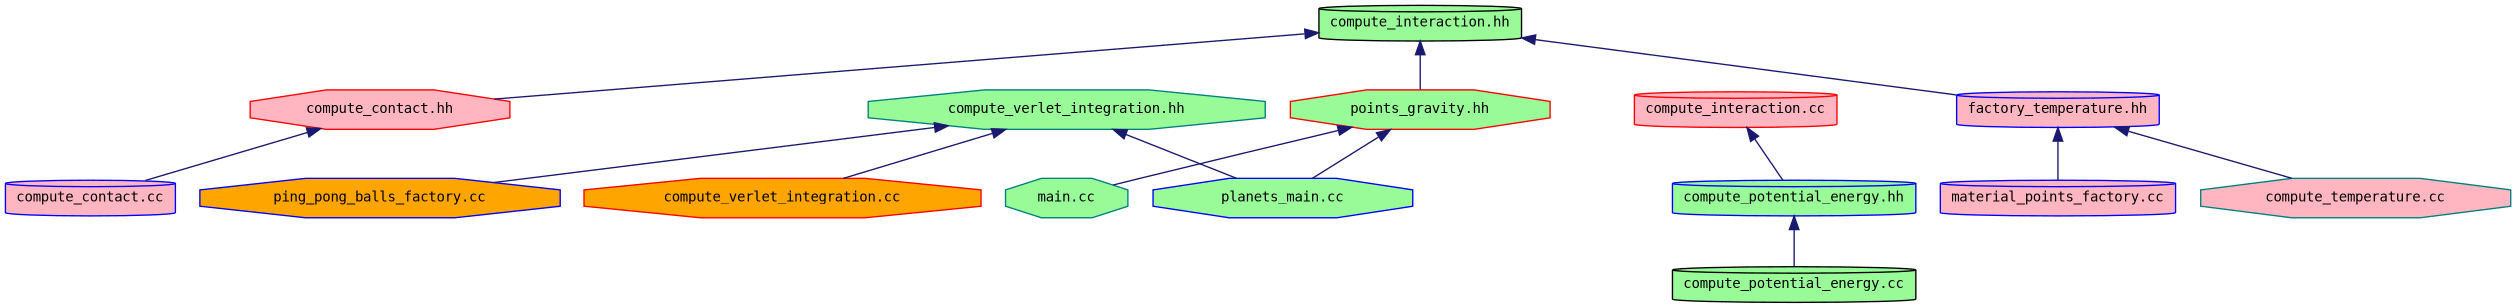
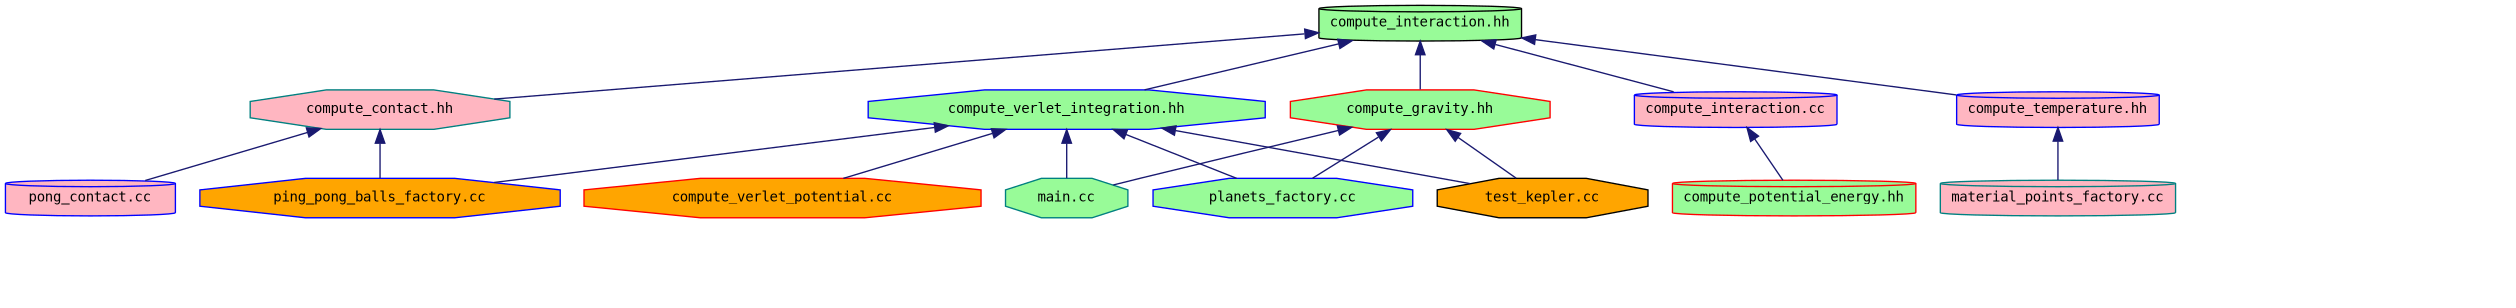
edge "compute_verlet_integration.hh" -> "compute_interaction.hh": added
edge "compute_interaction.cc" -> "compute_interaction.hh": added
node "compute_contact.hh": color red -> teal
node "compute_verlet_integration.hh": color teal -> blue
node "points_gravity.hh": label "points_gravity.hh" -> "compute_gravity.hh"
node "compute_interaction.cc": color red -> blue
node "factory_temperature.hh": label "factory_temperature.hh" -> "compute_temperature.hh"
edge "ping_pong_balls_factory.cc" -> "compute_contact.hh": added
edge "main.cc" -> "compute_verlet_integration.hh": added
node "compute_contact.cc": label "compute_contact.cc" -> "pong_contact.cc"
node "compute_verlet_integration.cc": label "compute_verlet_integration.cc" -> "compute_verlet_potential.cc"
node "planets_main.cc": label "planets_main.cc" -> "planets_factory.cc"
node "test_kepler.cc": added
node "compute_potential_energy.hh": color blue -> red
node "material_points_factory.cc": color blue -> teal
node "compute_temperature.cc": removed
node "compute_potential_energy.cc": removed
